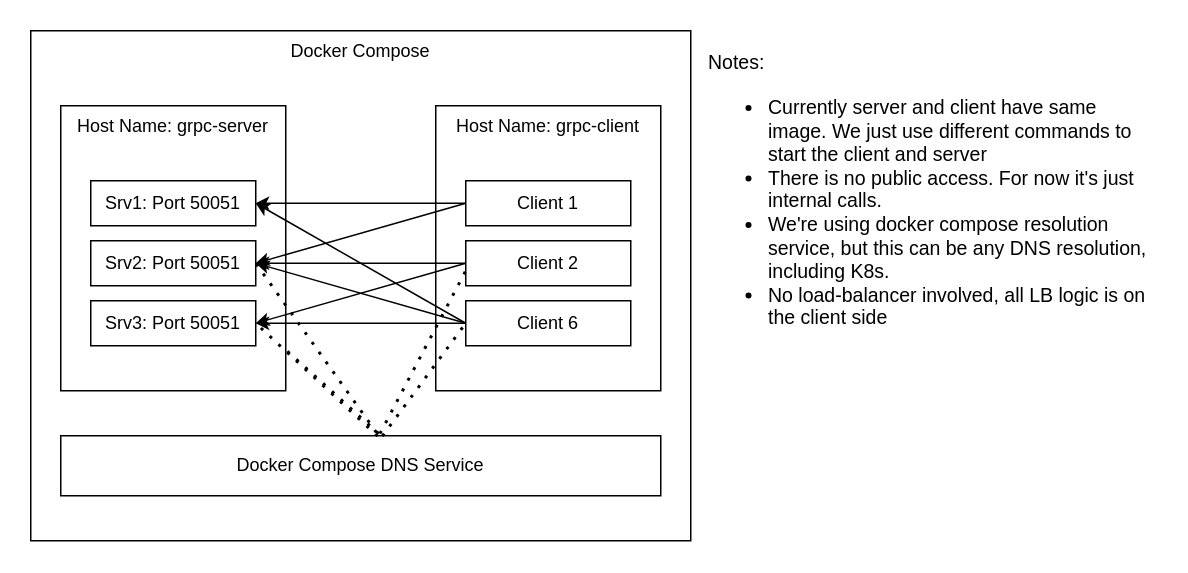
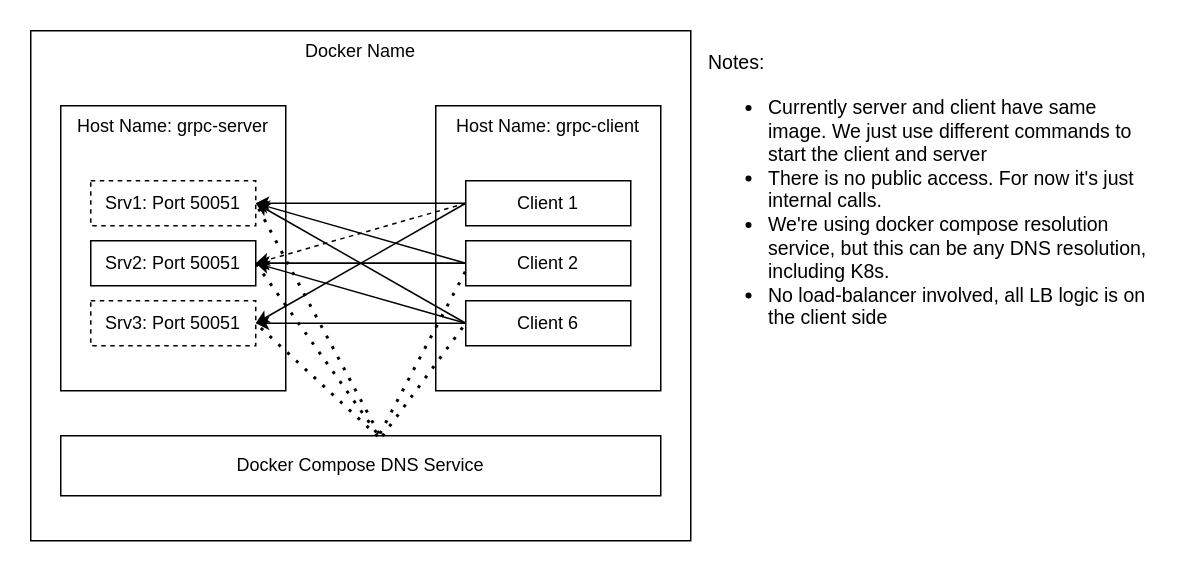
node "Docker Compose": label "Docker Compose" -> "Docker Name"
node "Srv1: Port 50051": style solid -> dashed
edge "Client 1" -> "Srv3: Port 50051": added
edge "Client 1" -> "Srv2: Port 50051": style solid -> dashed
edge "Client 2" -> "Srv1: Port 50051": added
edge "Client 2" -> "Srv3: Port 50051": now "Client 2" -> "Srv2: Port 50051"
node "Srv3: Port 50051": style solid -> dashed
edge "Host Name: grpc-server" -- "Docker Compose DNS Service": now "Srv1: Port 50051" -- "Docker Compose DNS Service"
